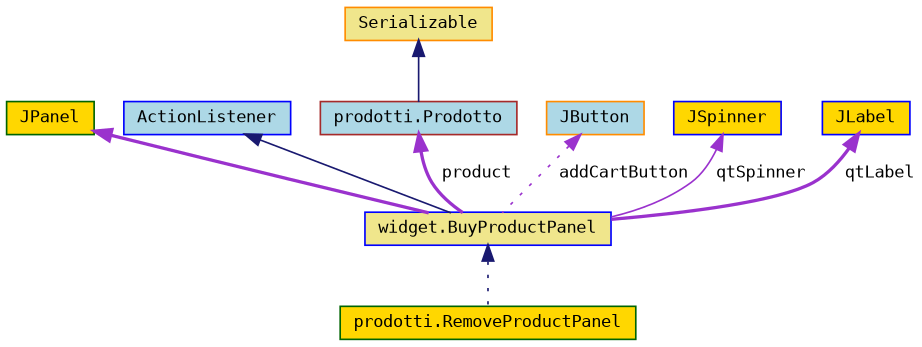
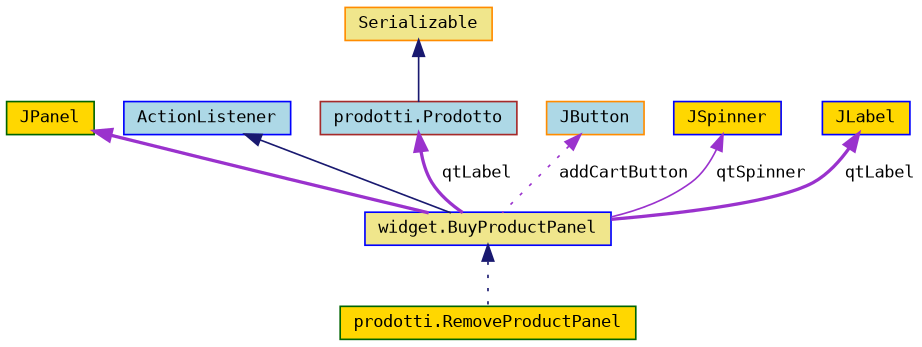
edge "widget.BuyProductPanel" -> "prodotti.Prodotto": label " product" -> " qtLabel"
